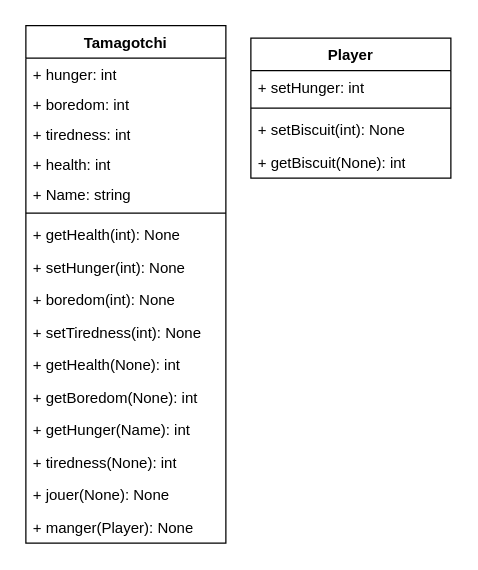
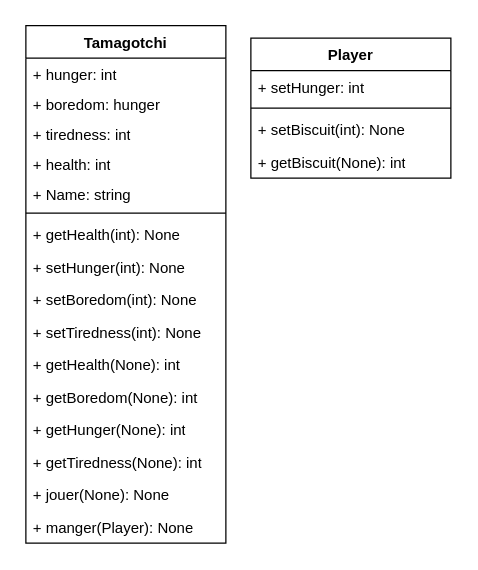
node "+ boredom: int": label "+ boredom: int" -> "+ boredom: hunger"
node "+ boredom(int): None": label "+ boredom(int): None" -> "+ setBoredom(int): None"
node "+ getHunger(Name): int": label "+ getHunger(Name): int" -> "+ getHunger(None): int"
node "+ tiredness(None): int": label "+ tiredness(None): int" -> "+ getTiredness(None): int"
